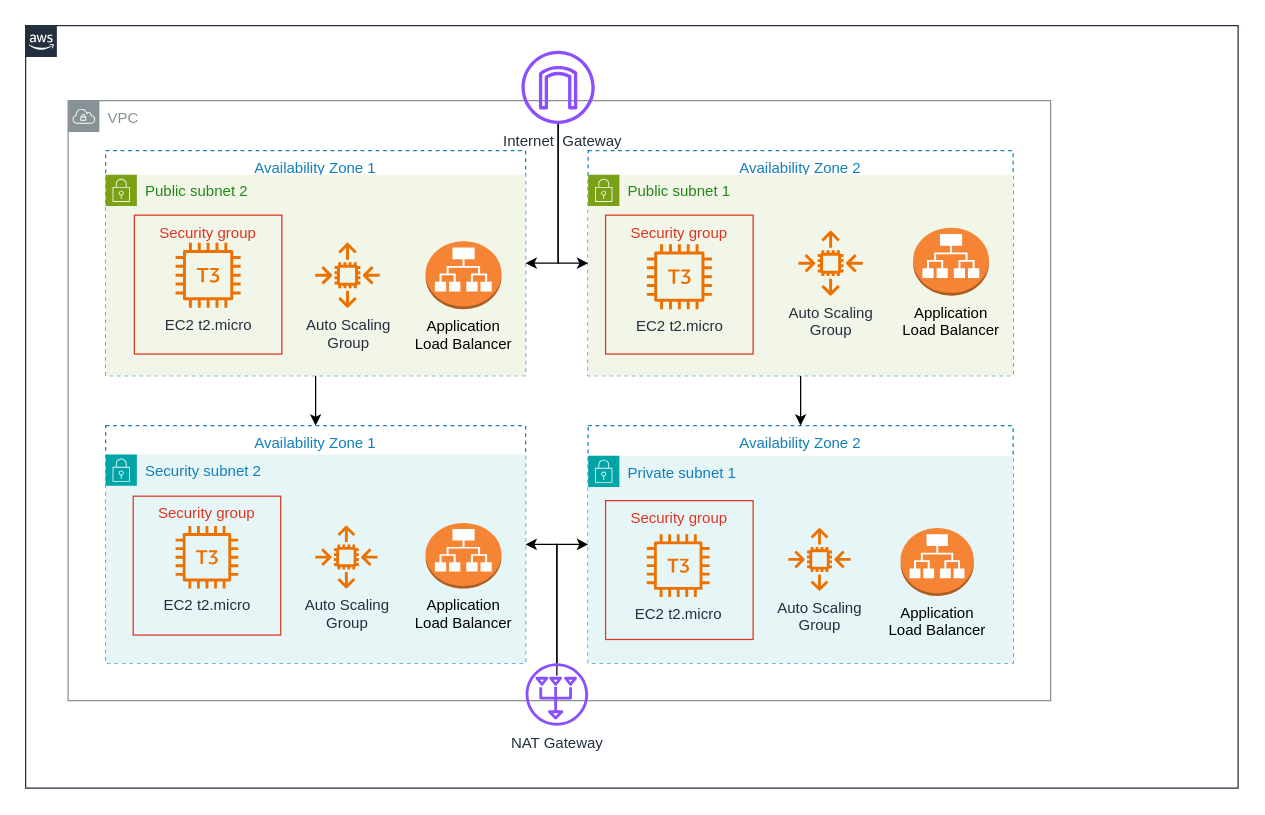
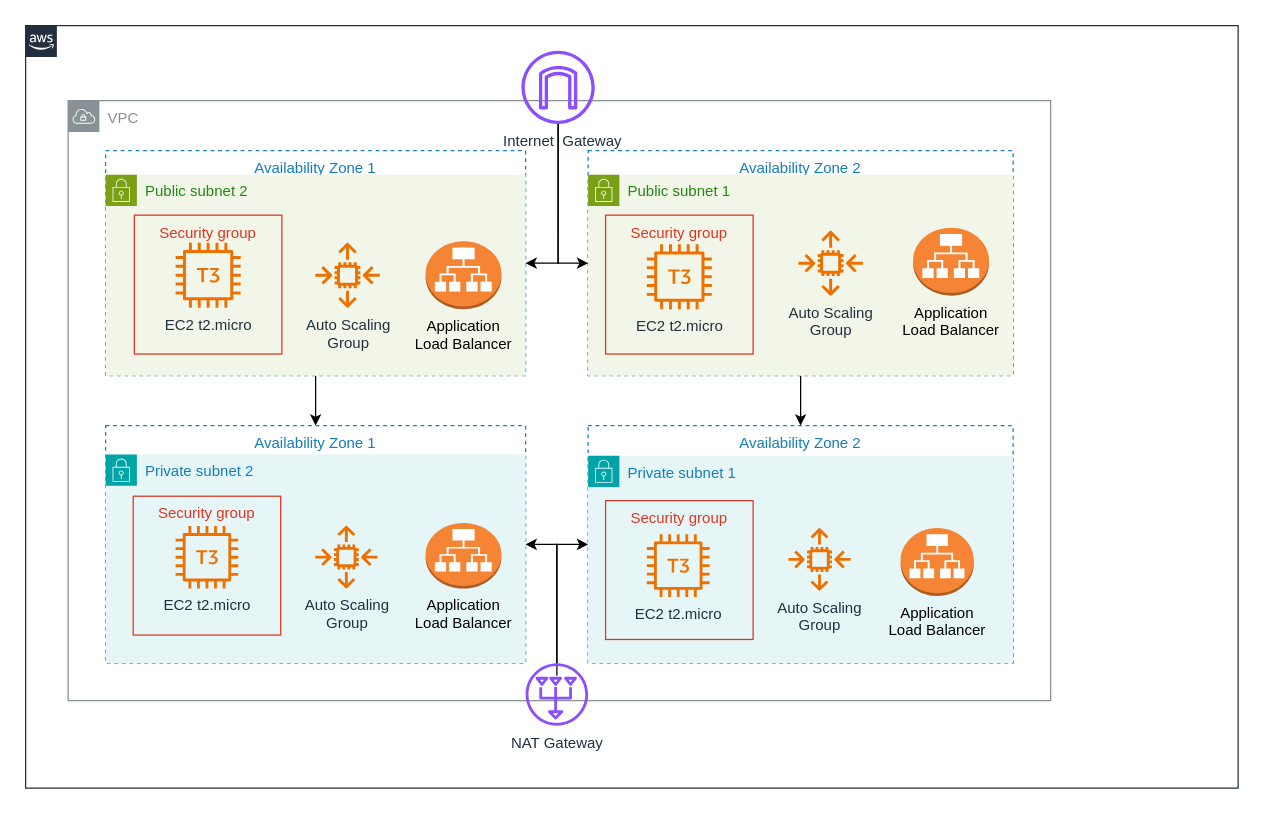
node "Security subnet 2": label "Security subnet 2" -> "Private subnet 2"
